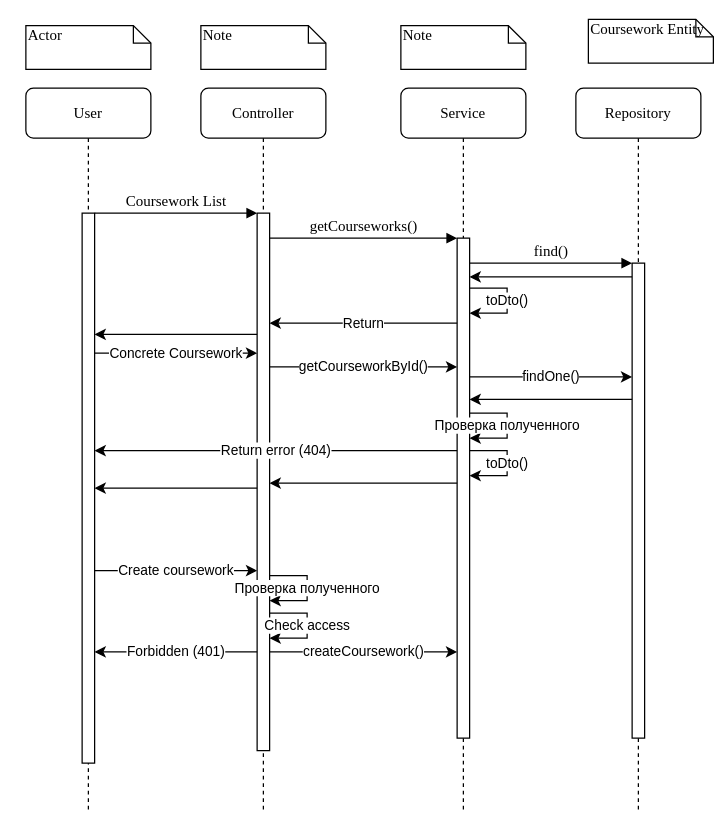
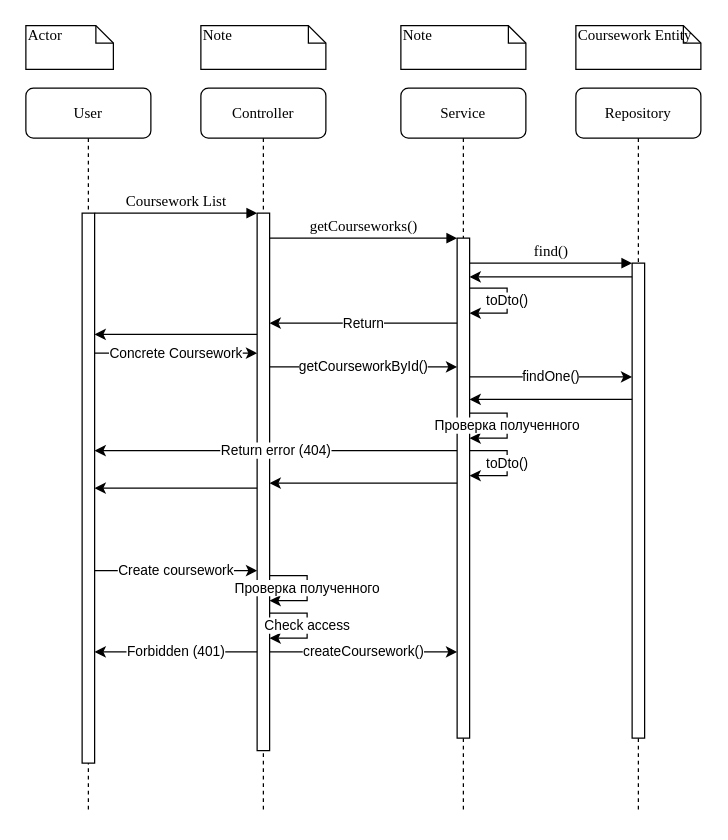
node "Coursework Entity": moved (651, 41) -> (638, 48)
node "Actor": size 125x44 -> 88x44
